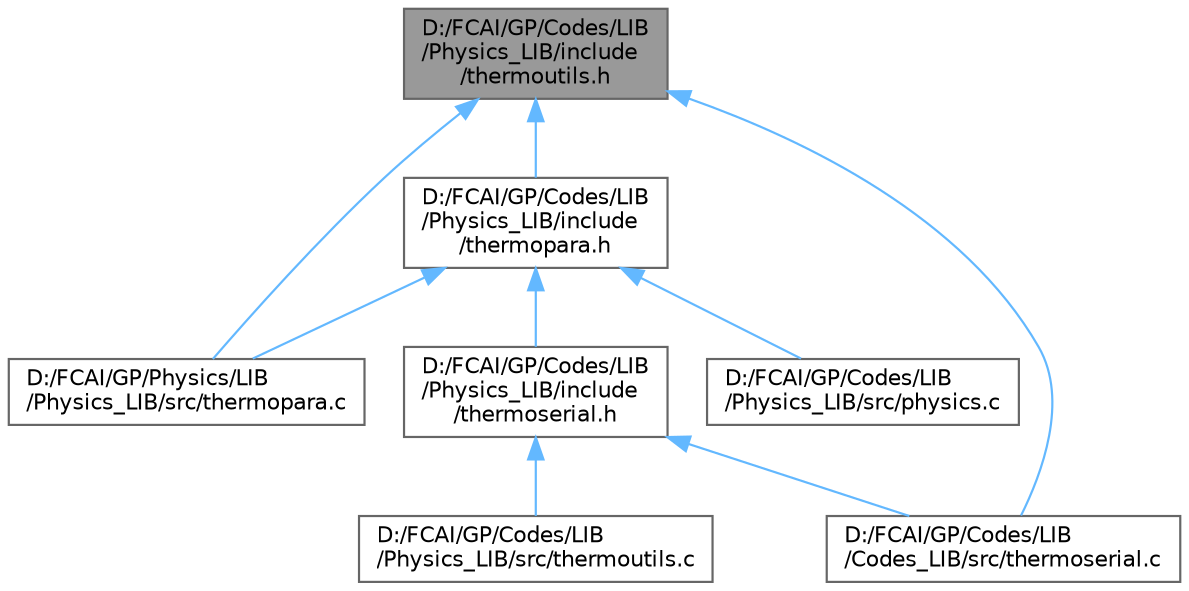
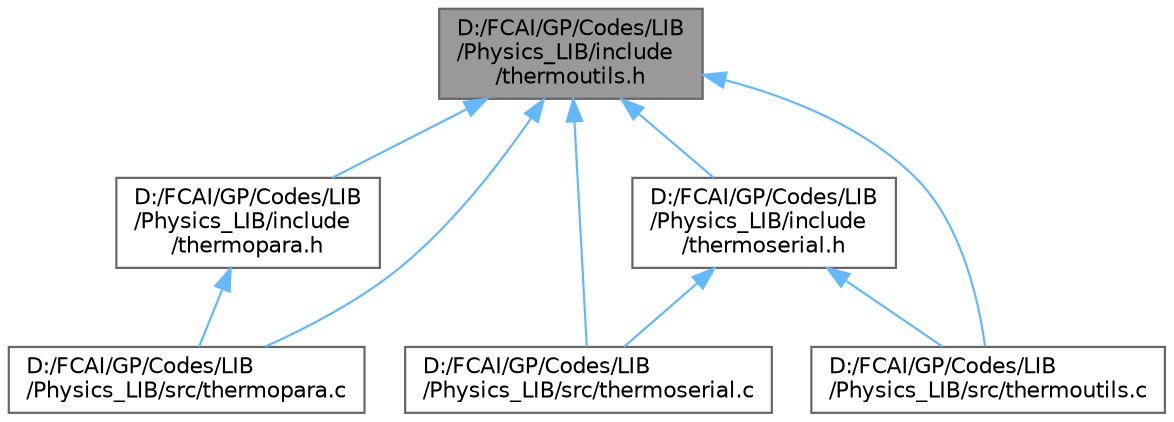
edge "D:/FCAI/GP/Codes/LIB /Physics_LIB/src/thermoutils.c" -> "D:/FCAI/GP/Codes/LIB /Physics_LIB/include /thermoutils.h": added
edge "D:/FCAI/GP/Codes/LIB /Physics_LIB/include /thermoserial.h" -> "D:/FCAI/GP/Codes/LIB /Physics_LIB/include /thermopara.h": now "D:/FCAI/GP/Codes/LIB /Physics_LIB/include /thermoserial.h" -> "D:/FCAI/GP/Codes/LIB /Physics_LIB/include /thermoutils.h"
node "D:/FCAI/GP/Physics/LIB /Physics_LIB/src/thermopara.c": label "D:/FCAI/GP/Physics/LIB /Physics_LIB/src/thermopara.c" -> "D:/FCAI/GP/Codes/LIB /Physics_LIB/src/thermopara.c"
node "D:/FCAI/GP/Codes/LIB /Physics_LIB/src/physics.c": removed
node "D:/FCAI/GP/Codes/LIB /Codes_LIB/src/thermoserial.c": label "D:/FCAI/GP/Codes/LIB /Codes_LIB/src/thermoserial.c" -> "D:/FCAI/GP/Codes/LIB /Physics_LIB/src/thermoserial.c"
